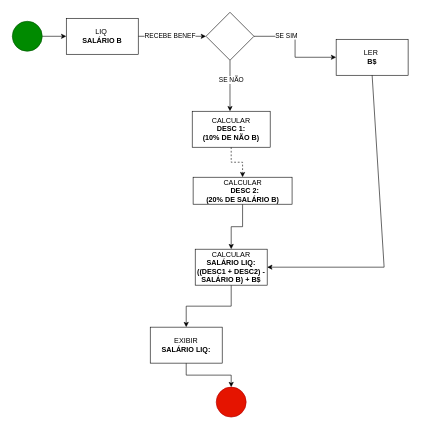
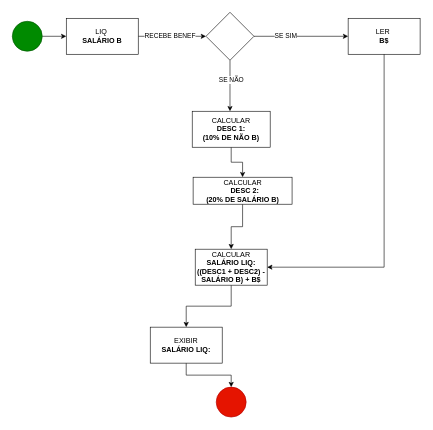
node "LER B$": moved (372, 57) -> (384, 36)
edge "CALCULAR DESC 1: (10% DE NÃO B)" -> "CALCULAR DESC 2:(20% DE SALÁRIO B)": style dashed -> solid
